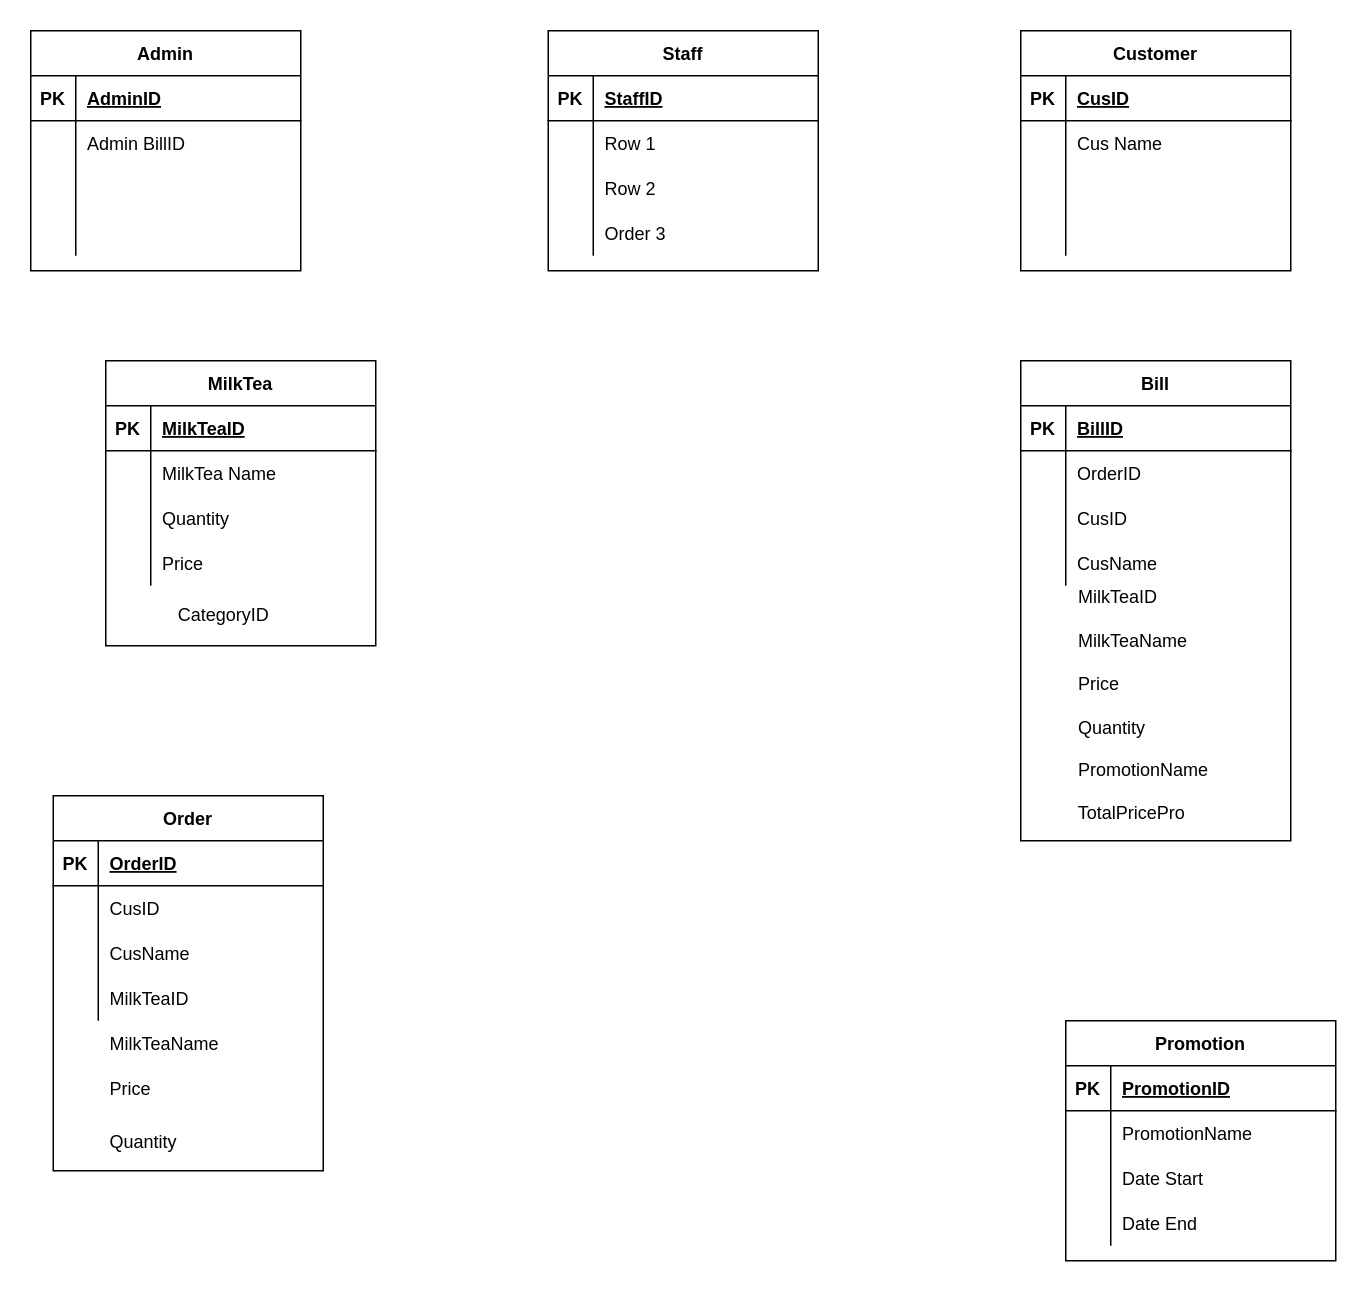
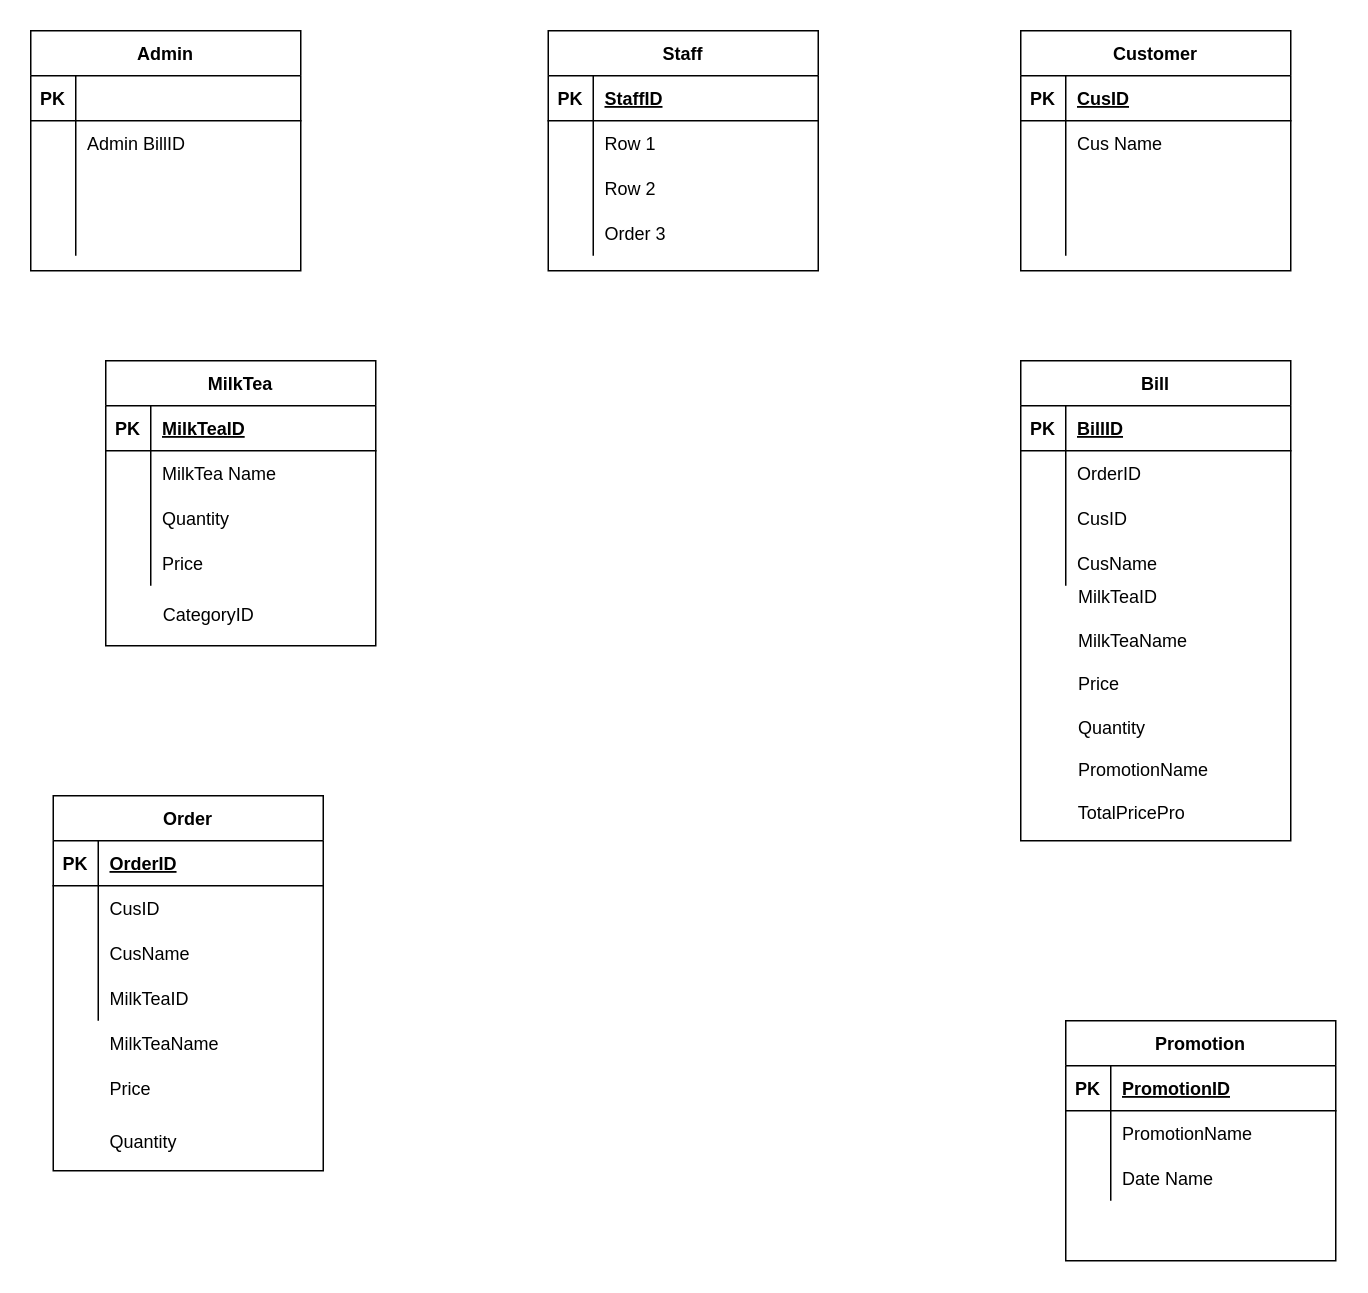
node "AdminID": removed
node "CategoryID": moved (226, 616) -> (211, 616)
node "Date Start": label "Date Start" -> "Date Name"
node "Date End": removed
